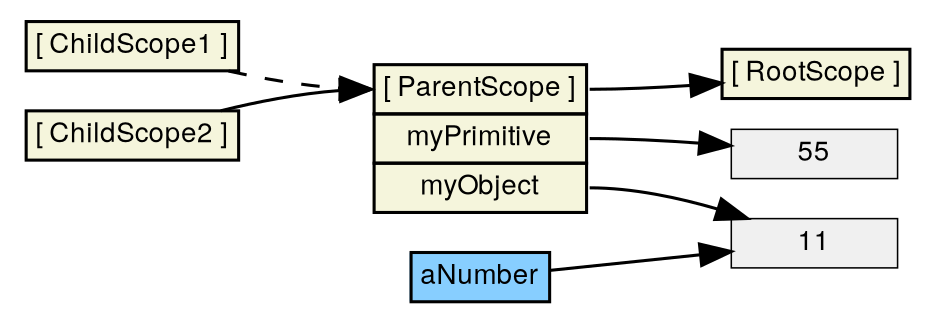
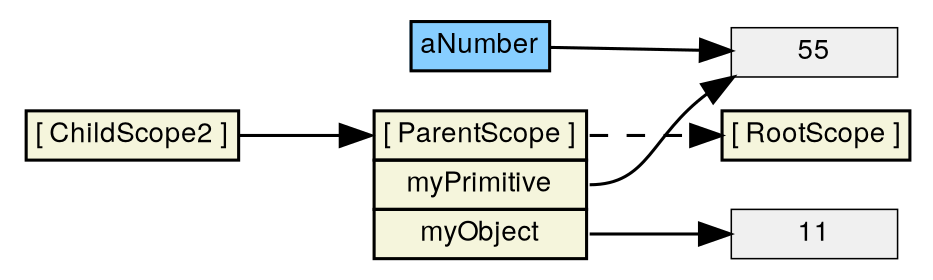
node "[ ChildScope1 ]": removed
edge "[ ParentScope ]" -> "[ RootScope ]": style solid -> dashed
edge "aNumber" -> "11": now "aNumber" -> "55"
